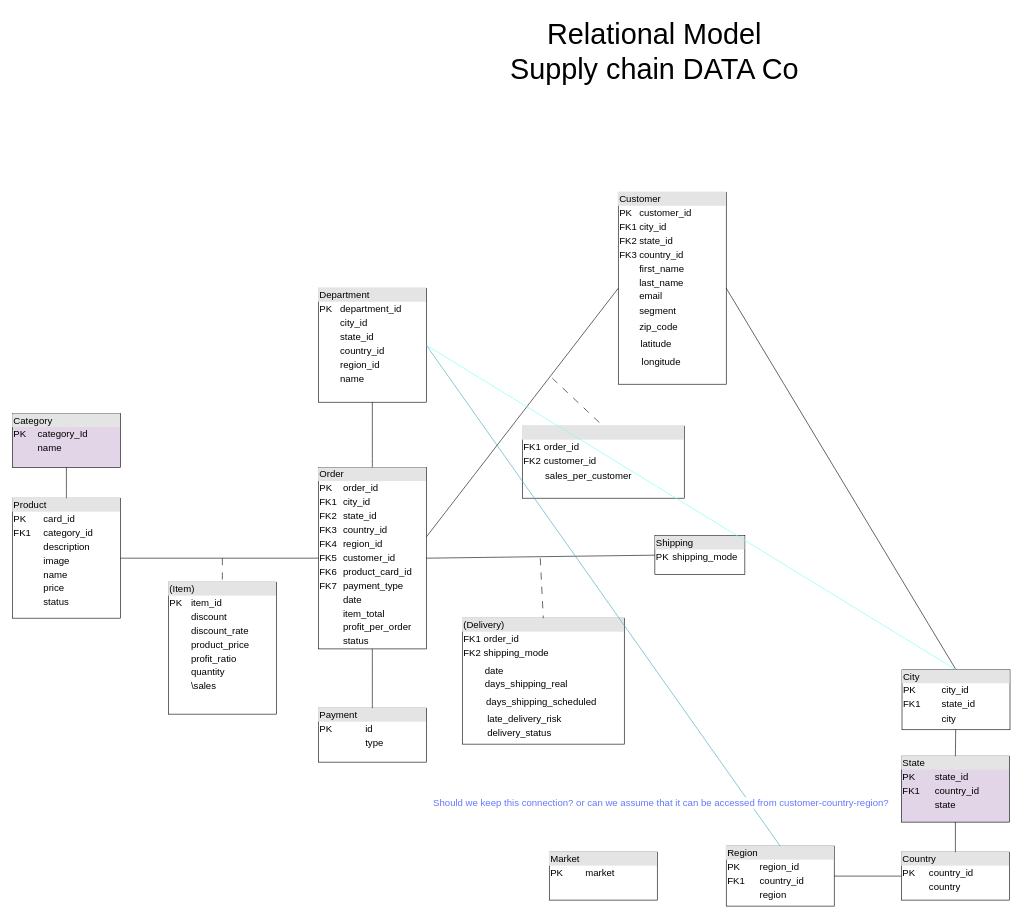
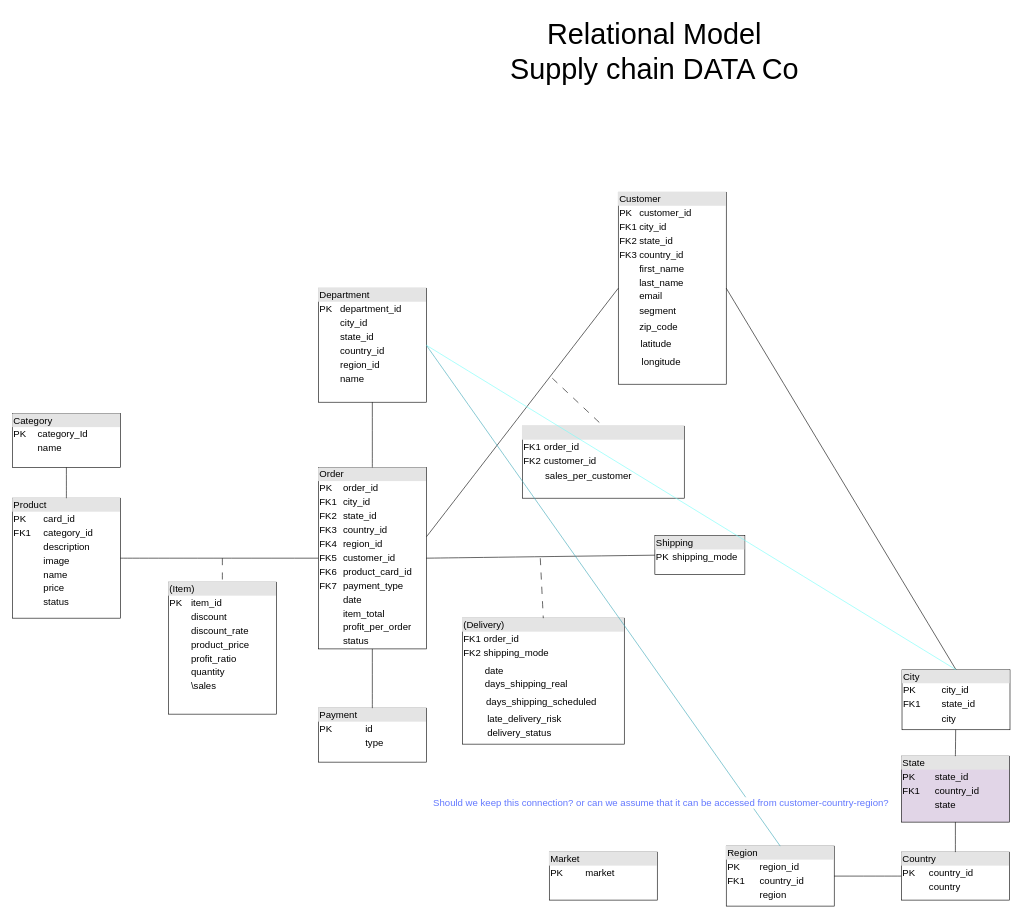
node "Category PK category_Id name": fillcolor #e1d5e7 -> #ffffff
